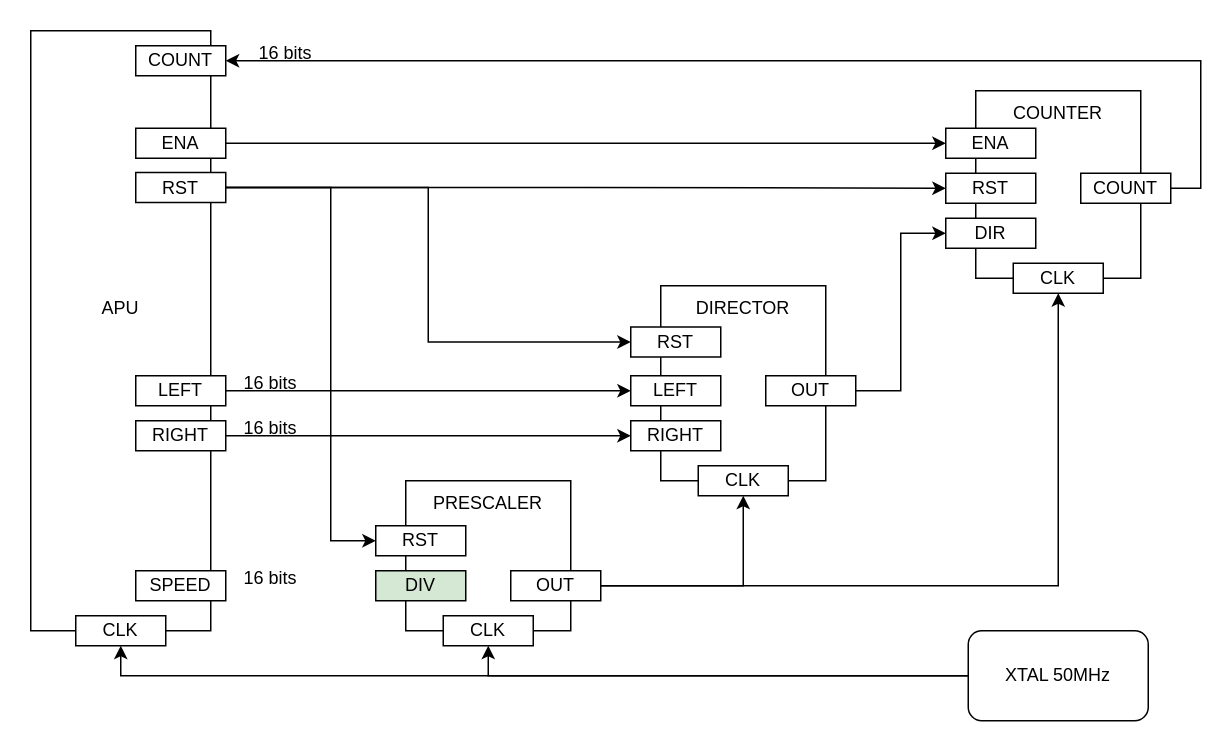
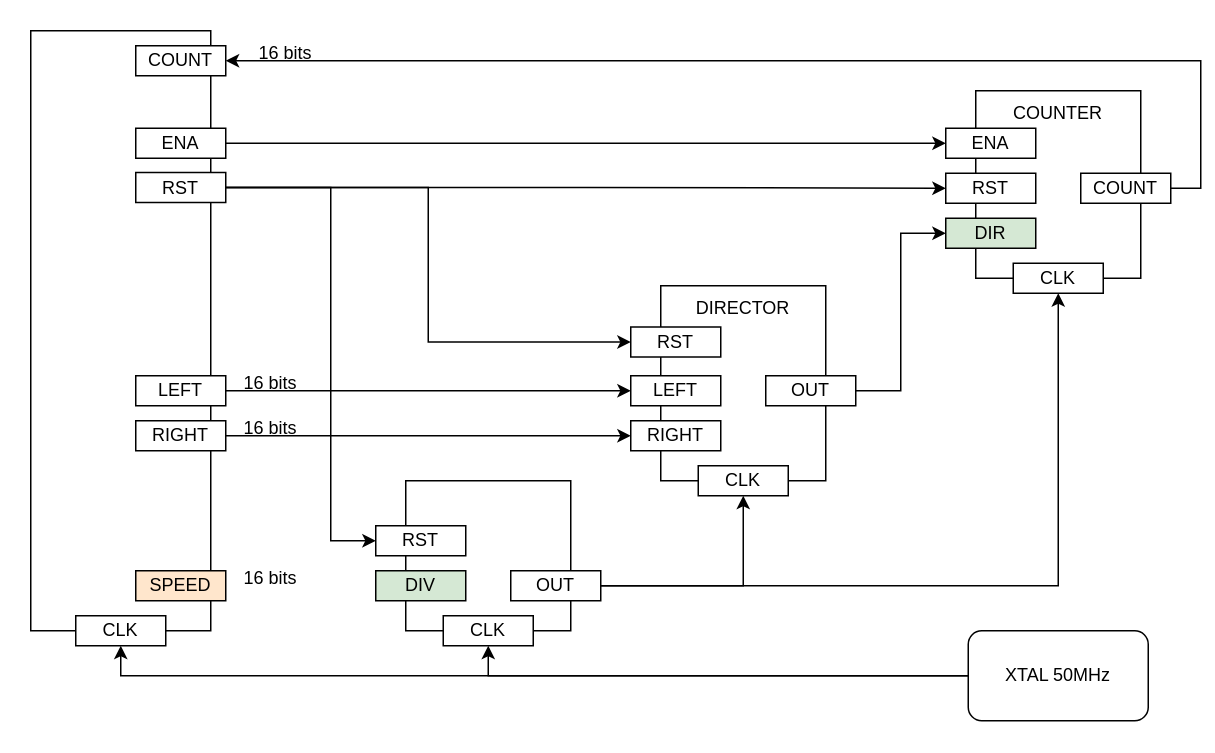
node "DIR": fillcolor #ffffff -> #d5e8d4
node "APU": removed
node "PRESCALER": removed
node "SPEED": fillcolor #ffffff -> #ffe6cc
